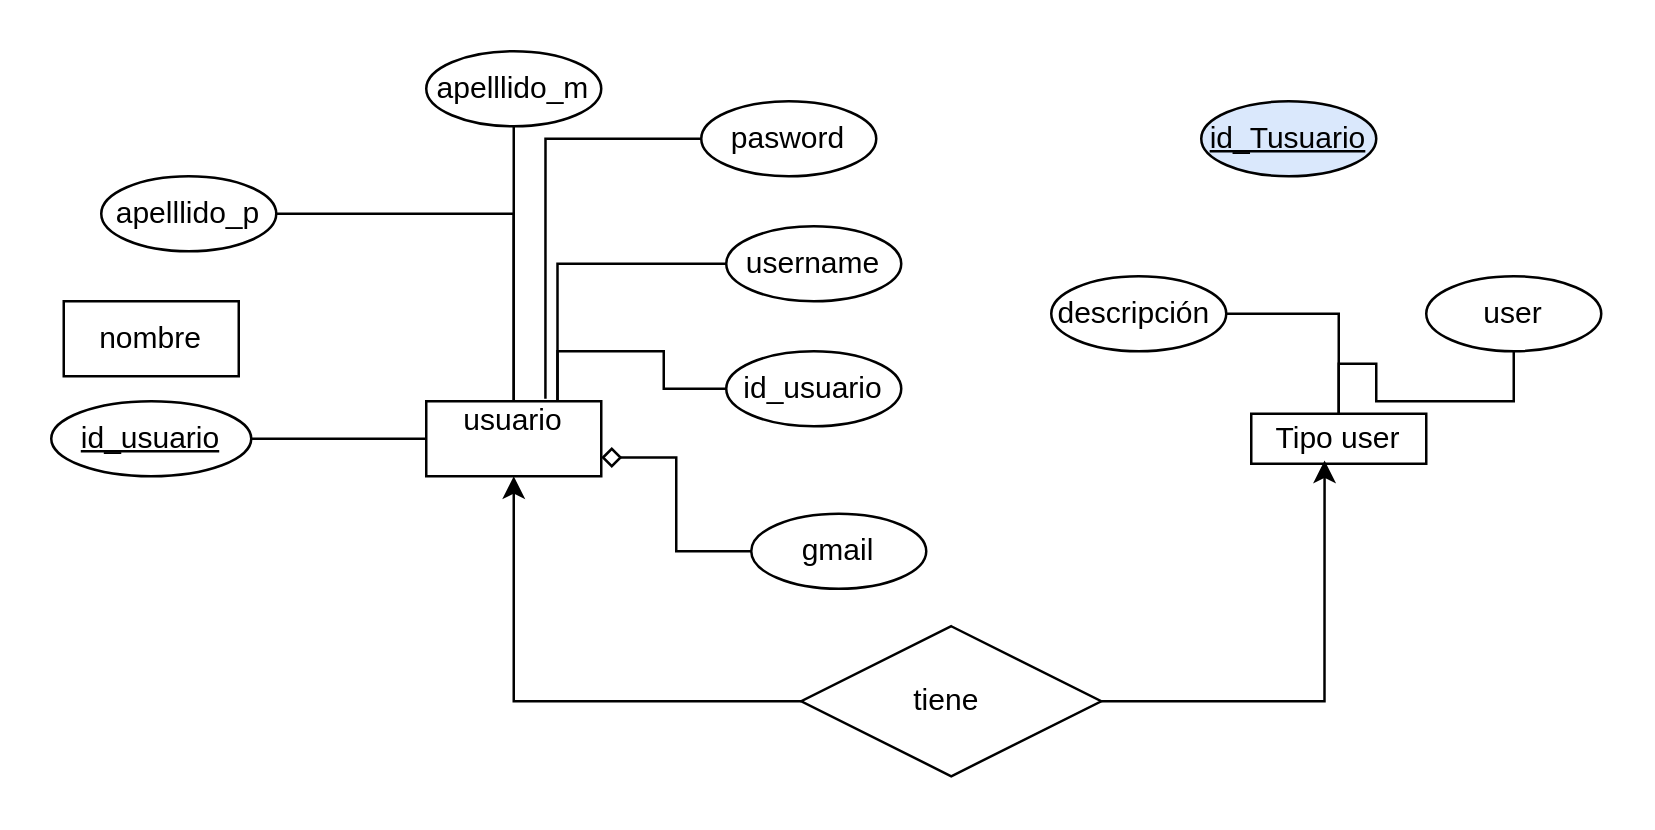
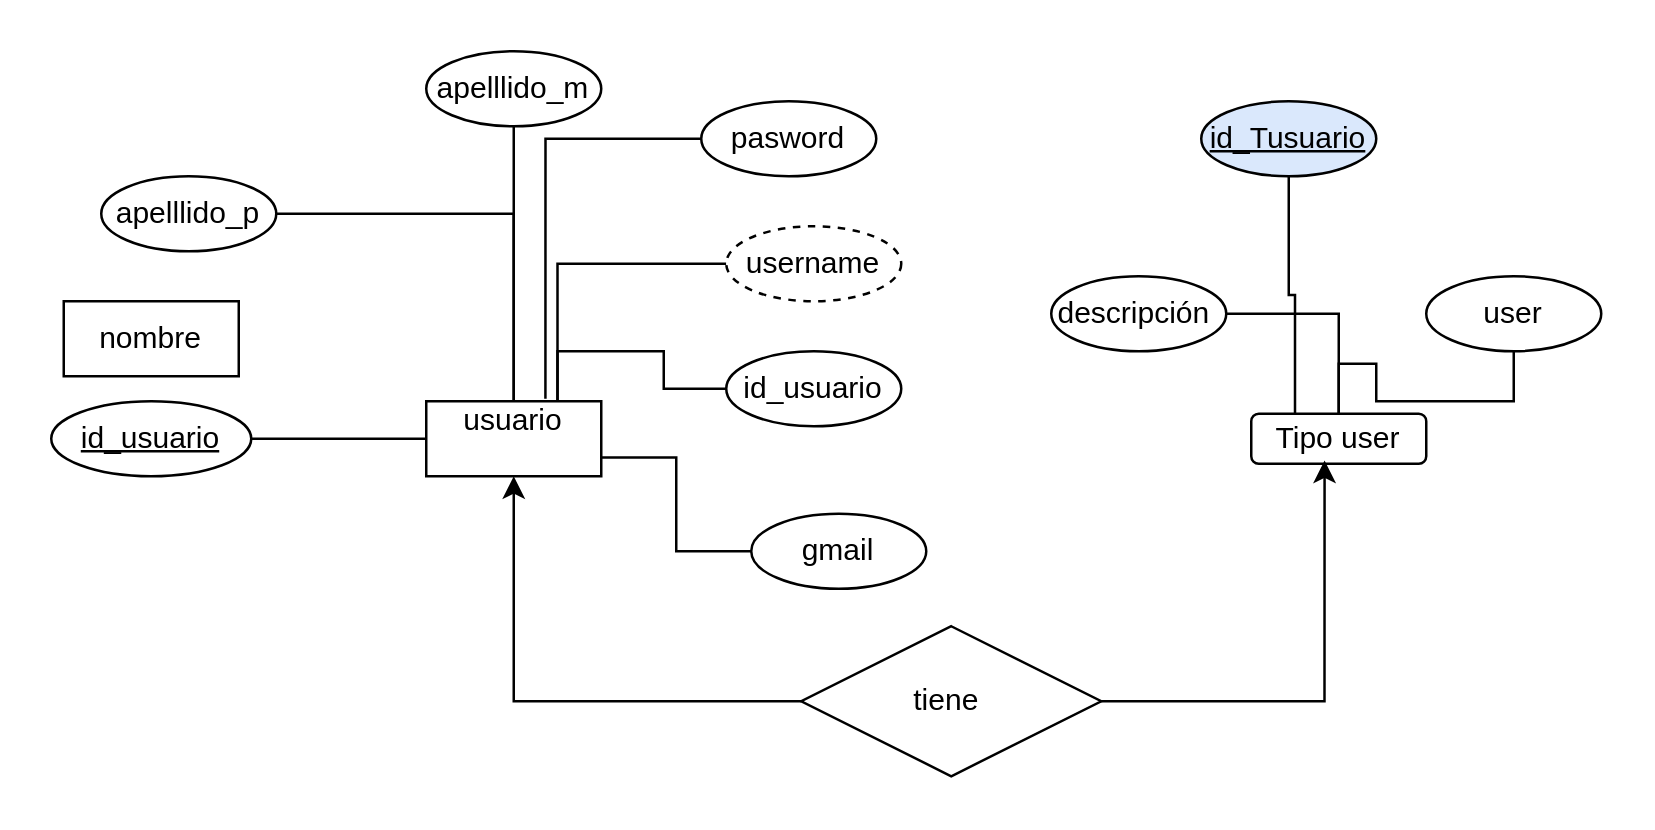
edge "id_Tusuario" -- "Tipo user": added
node "username": style solid -> dashed
node "Tipo user": shape rectangle -> rounded rectangle
edge "gmail" -> "usuario": arrowhead diamond -> none
